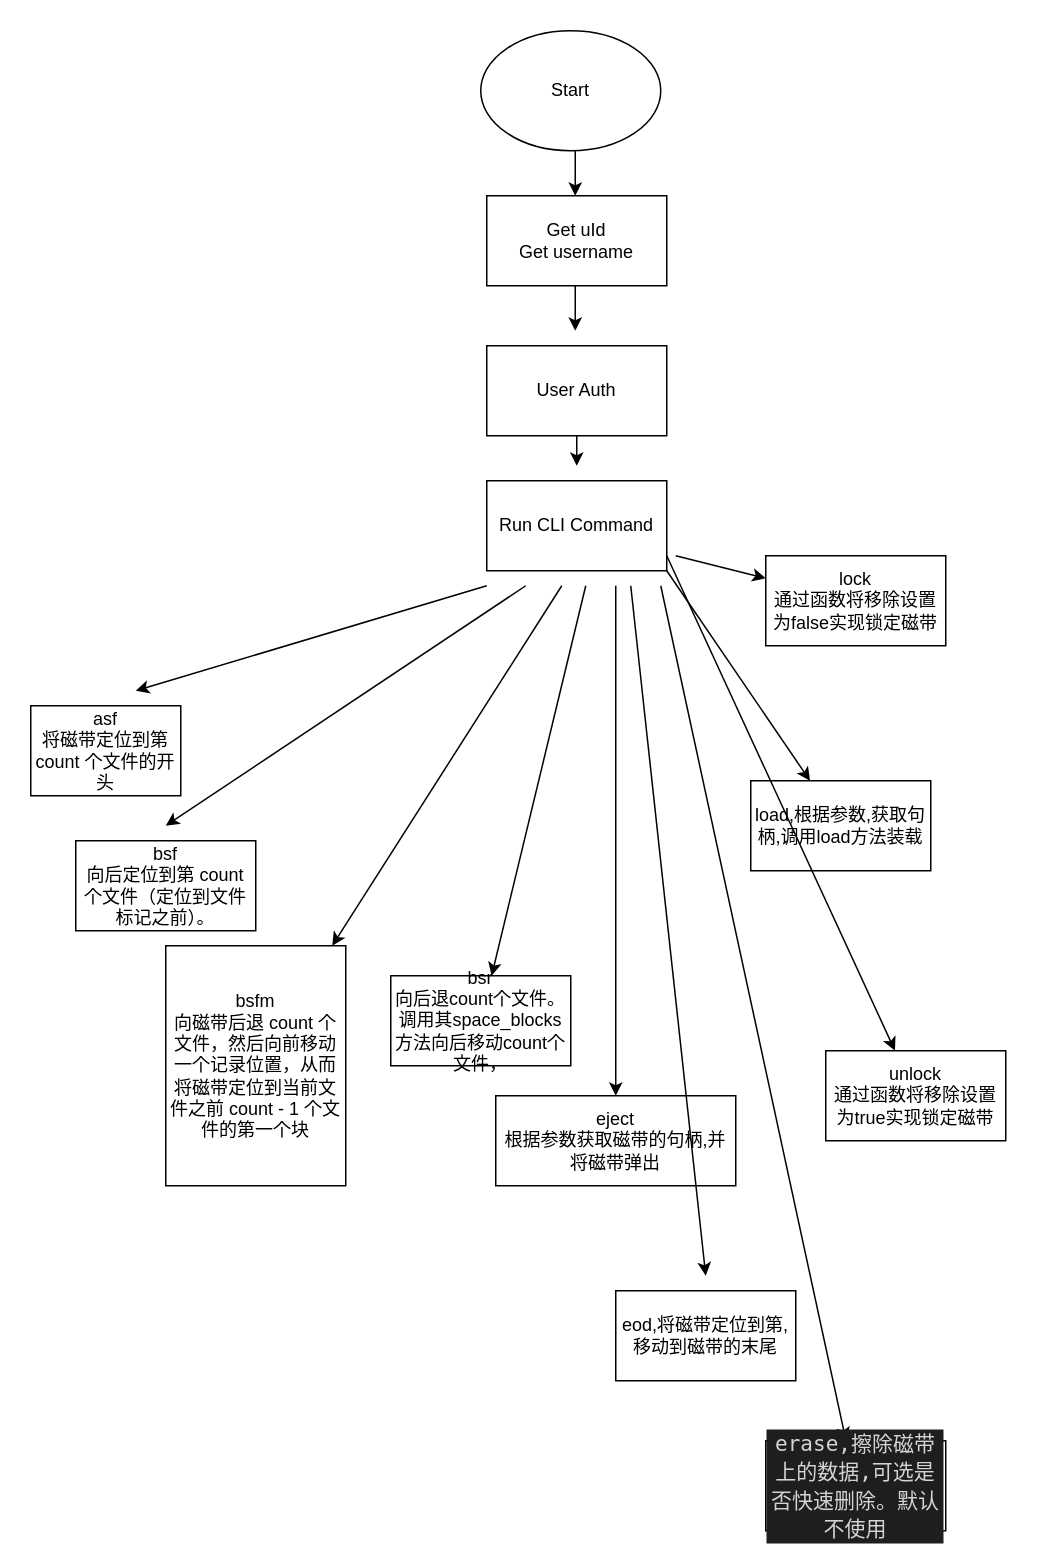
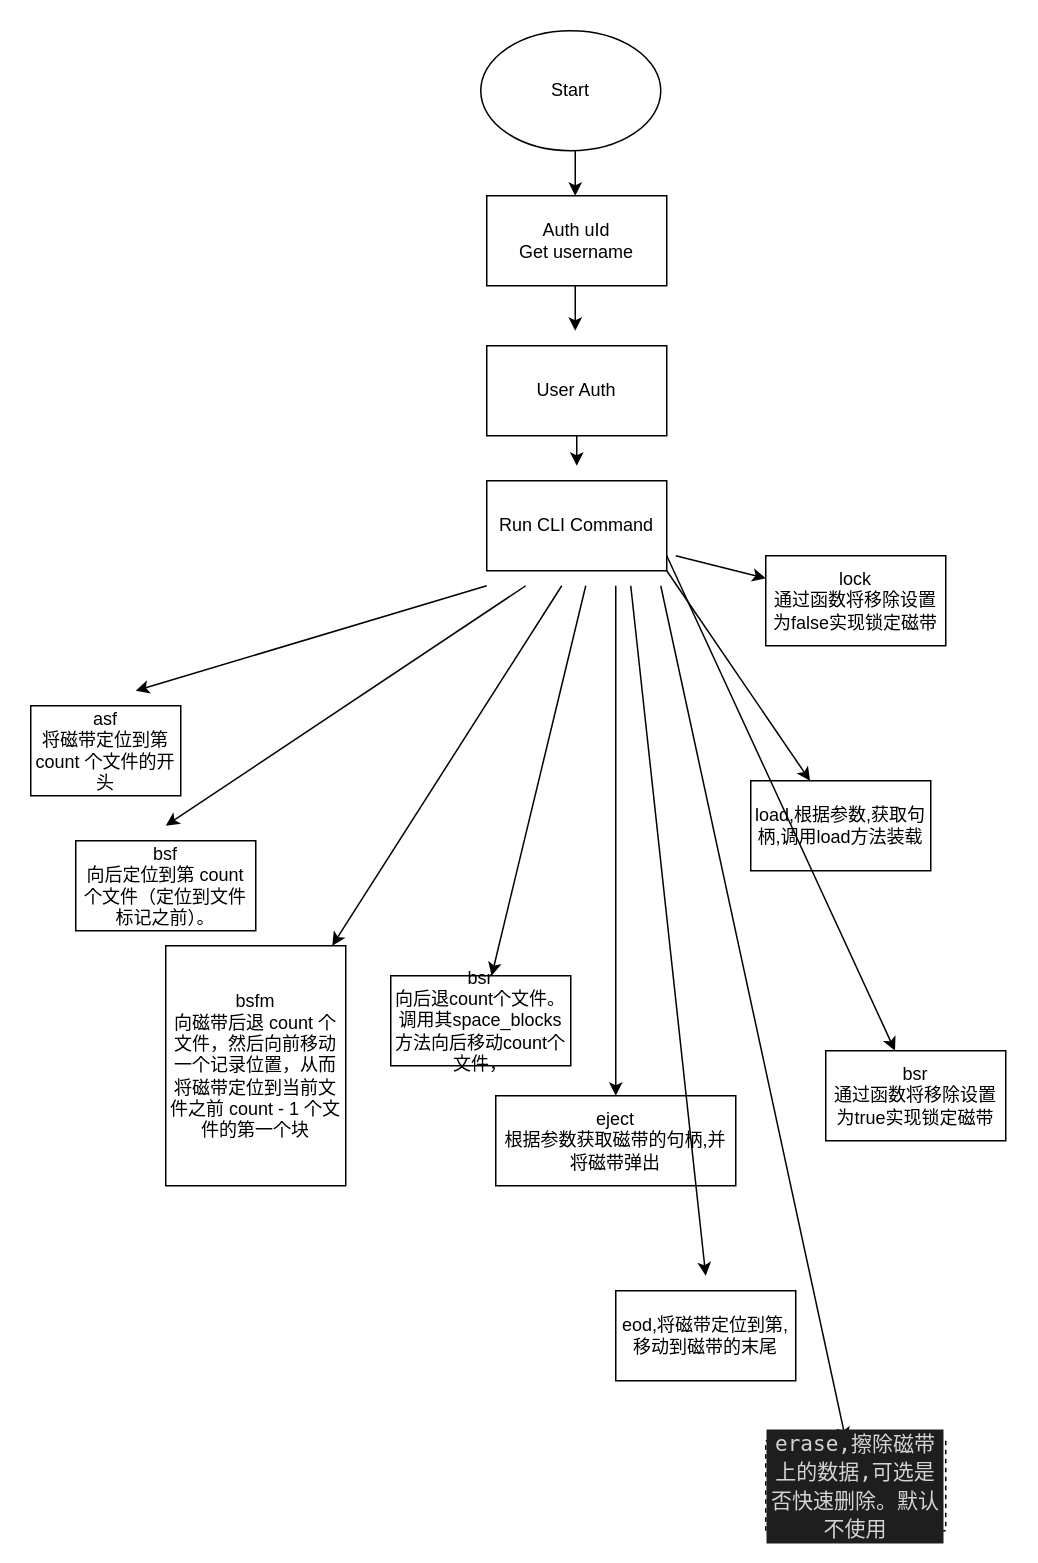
node "Get uId Get username": label "Get uId Get username" -> "Auth uId Get username"
node "unlock 通过函数将移除设置为true实现锁定磁带": label "unlock 通过函数将移除设置为true实现锁定磁带" -> "bsr 通过函数将移除设置为true实现锁定磁带"
node "erase,擦除磁带上的数据,可选是否快速删除。默认不使用": style solid -> dashed
